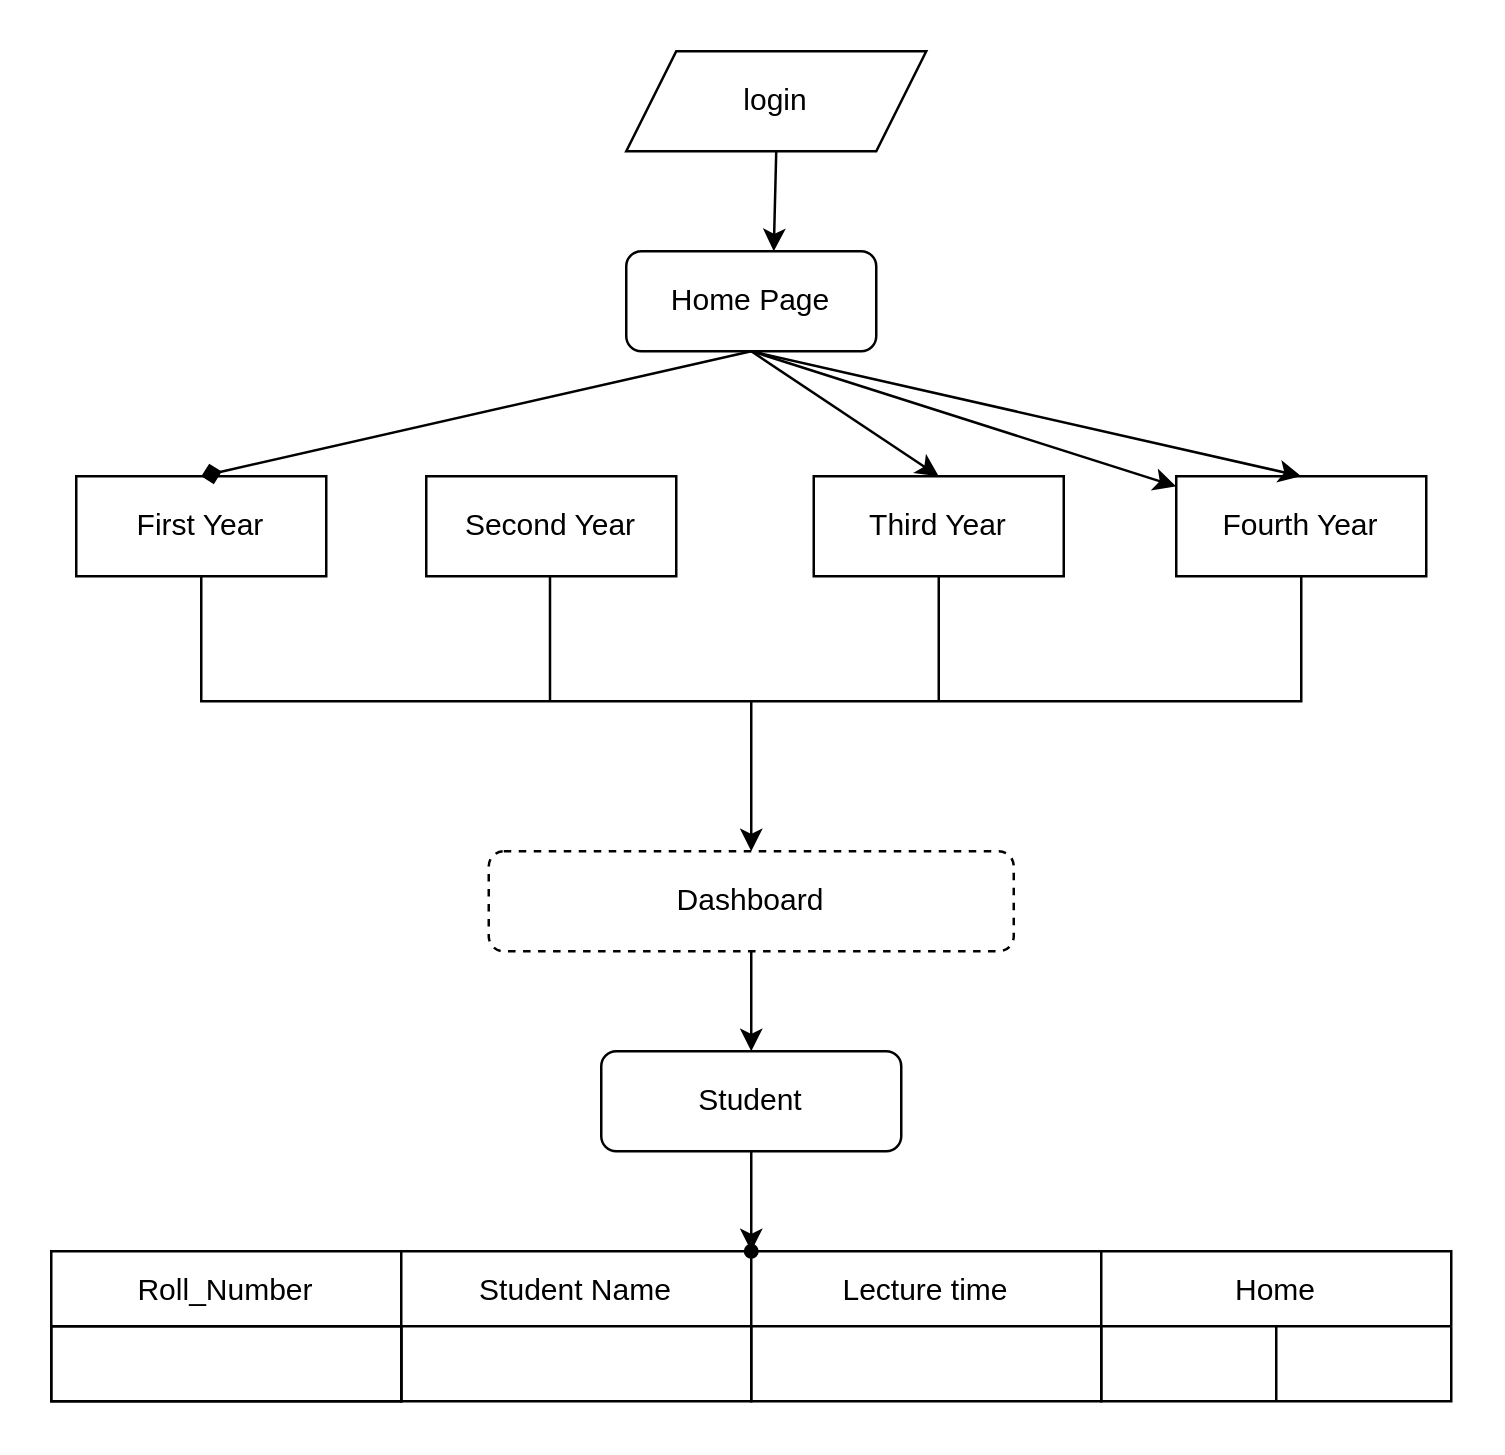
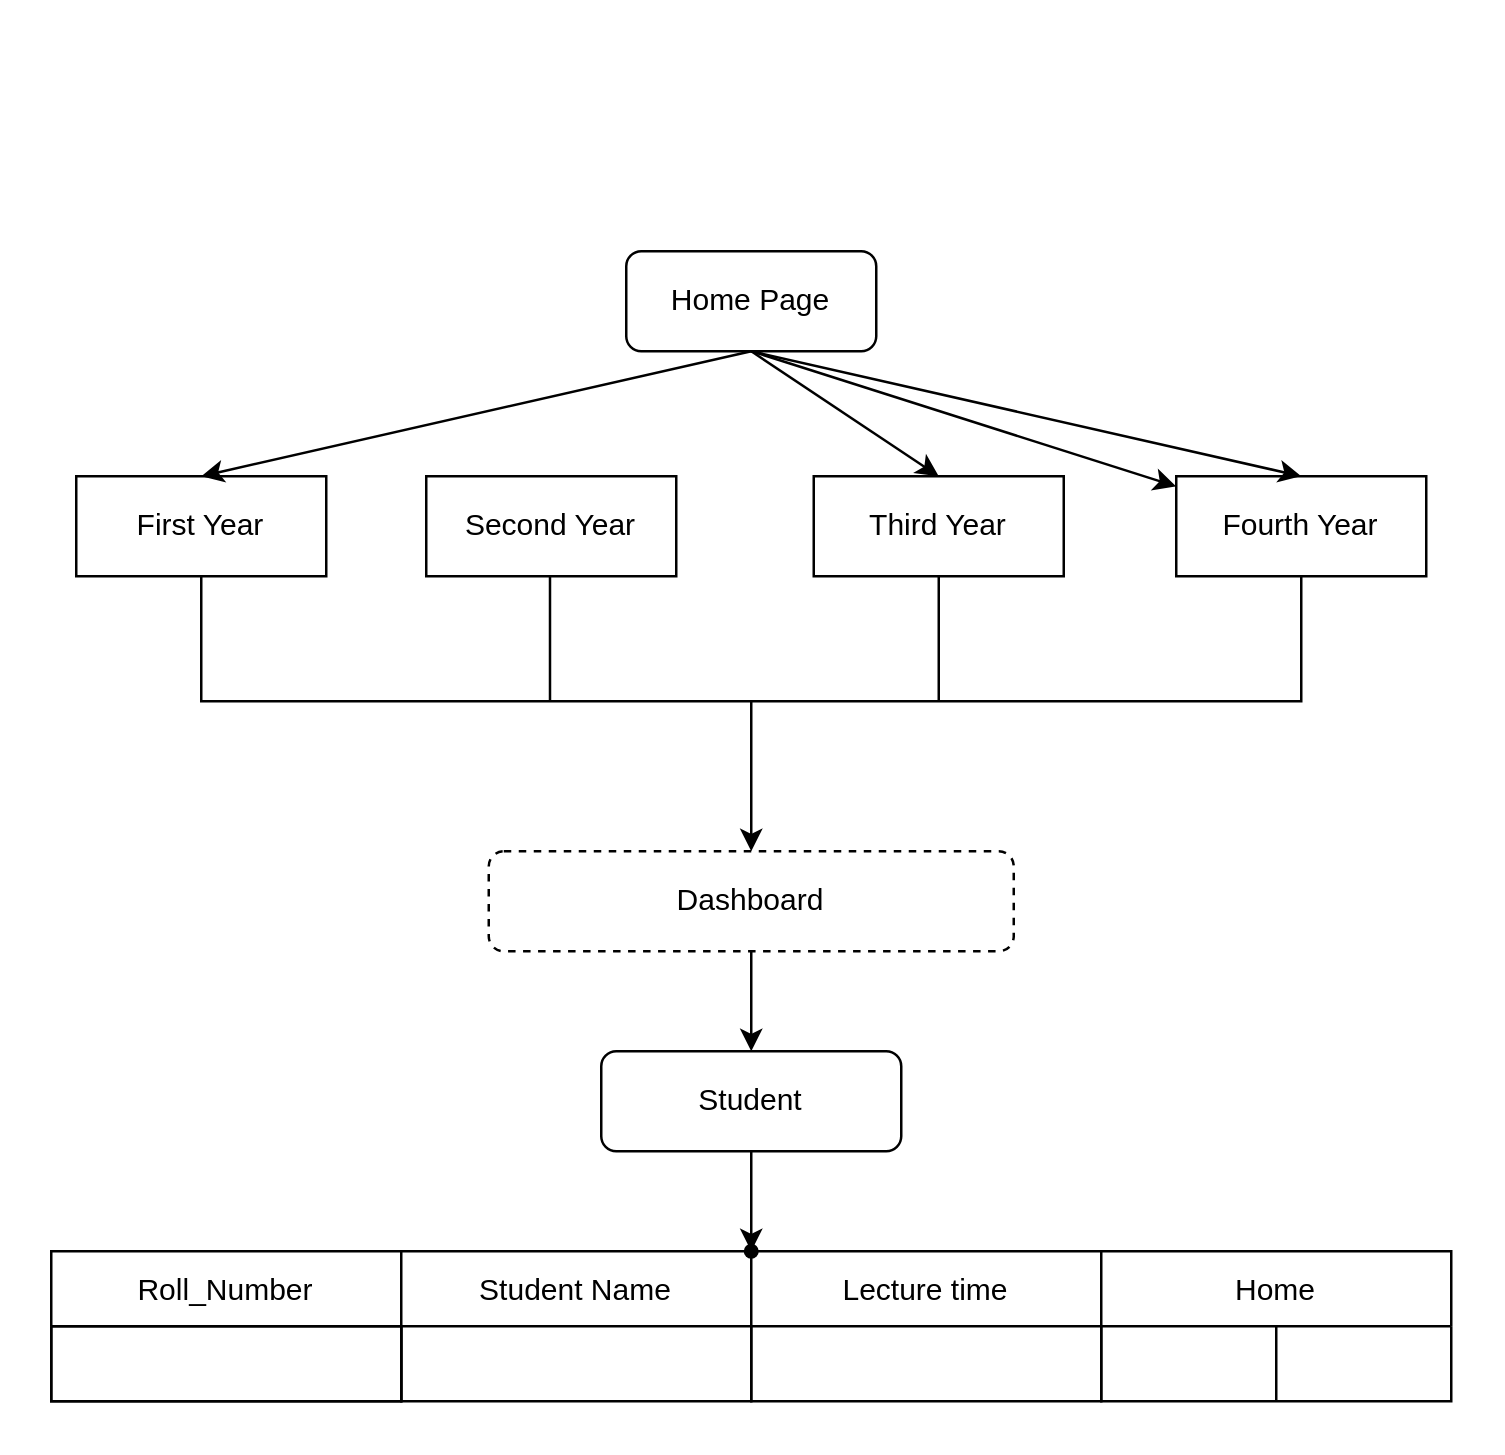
node "login": removed
edge "login" -> "Home Page": removed
edge "Home Page" -> "First Year": arrowhead diamond -> classic
